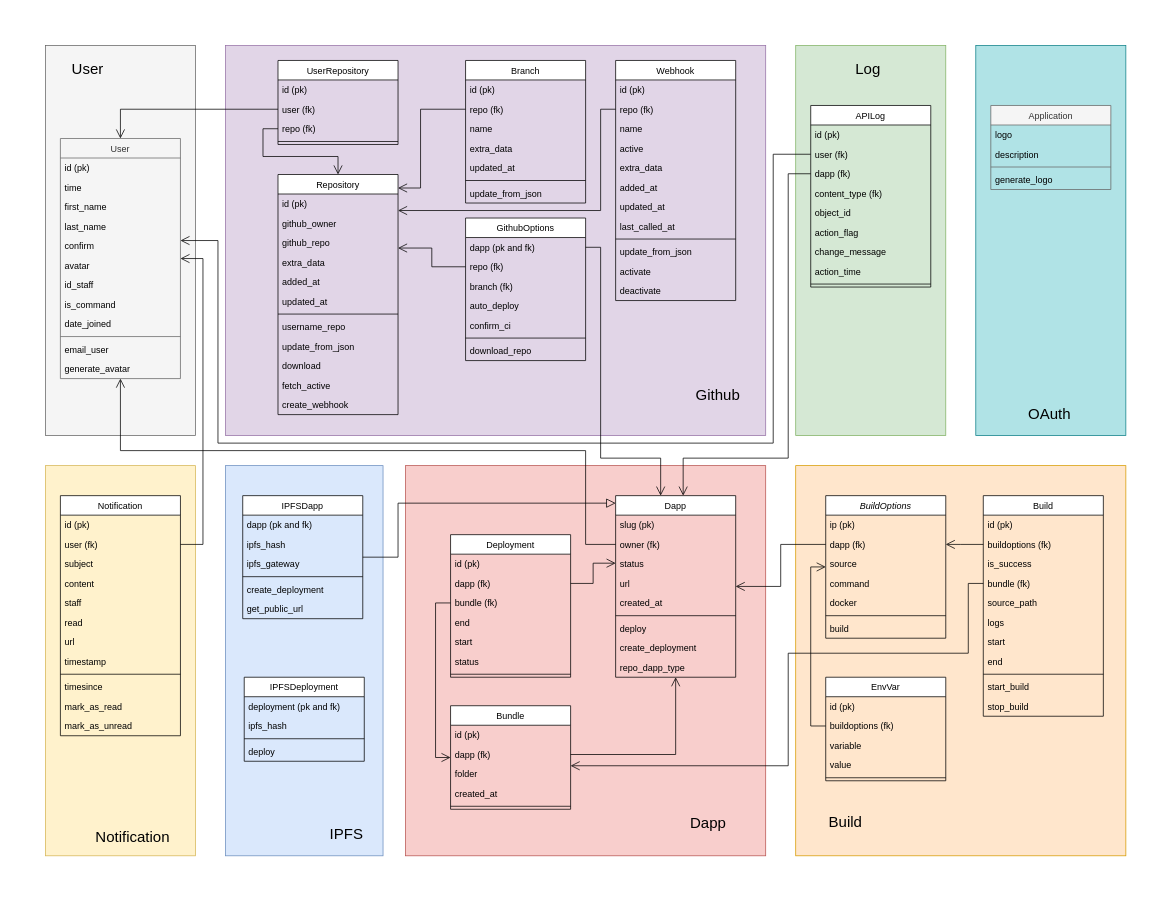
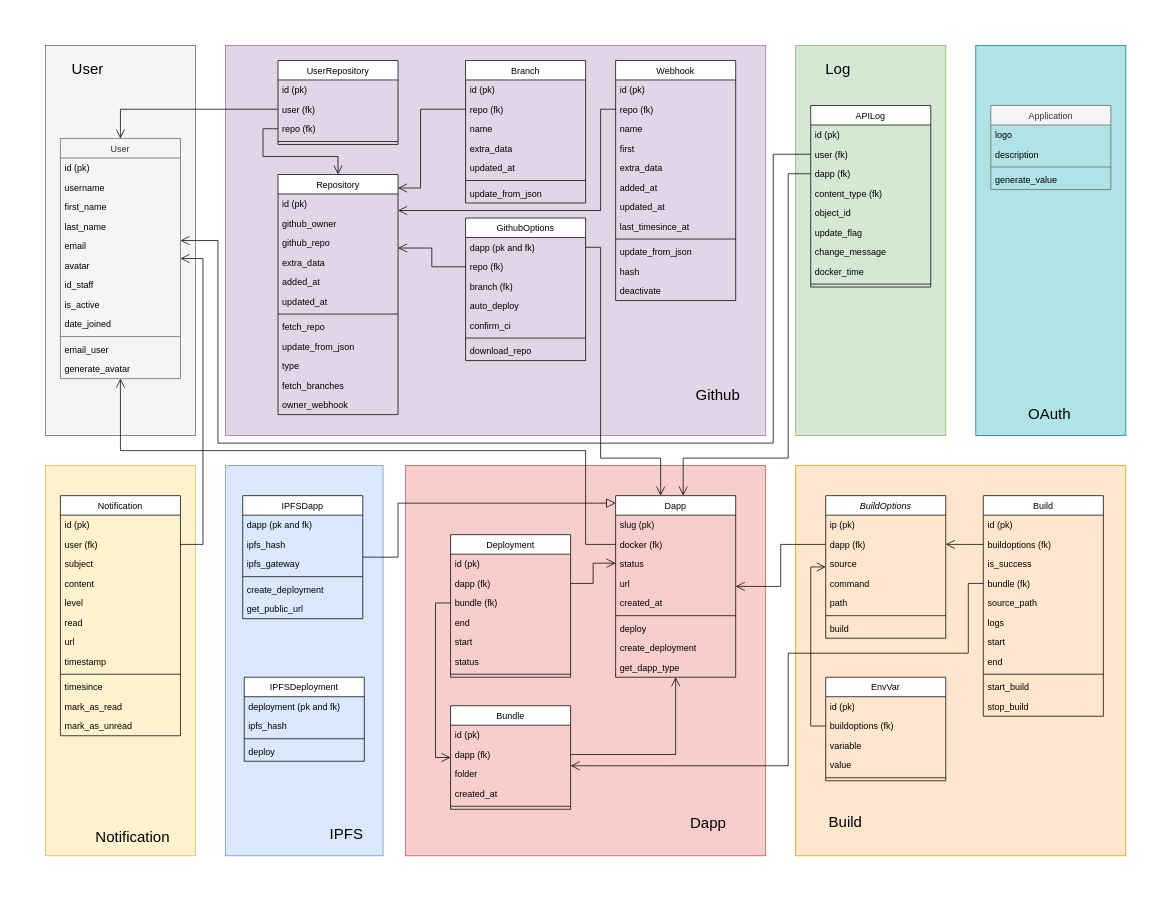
node "Log": moved (868, 68) -> (838, 68)
node "active": label "active" -> "first"
node "generate_logo": label "generate_logo" -> "generate_value"
node "time": label "time" -> "username"
node "last_called_at": label "last_called_at" -> "last_timesince_at"
node "action_flag": label "action_flag" -> "update_flag"
node "confirm": label "confirm" -> "email"
node "activate": label "activate" -> "hash"
node "action_time": label "action_time" -> "docker_time"
node "is_command": label "is_command" -> "is_active"
node "username_repo": label "username_repo" -> "fetch_repo"
node "download": label "download" -> "type"
node "fetch_active": label "fetch_active" -> "fetch_branches"
node "create_webhook": label "create_webhook" -> "owner_webhook"
node "owner (fk)": label "owner (fk)" -> "docker (fk)"
node "staff": label "staff" -> "level"
node "docker": label "docker" -> "path"
node "repo_dapp_type": label "repo_dapp_type" -> "get_dapp_type"
